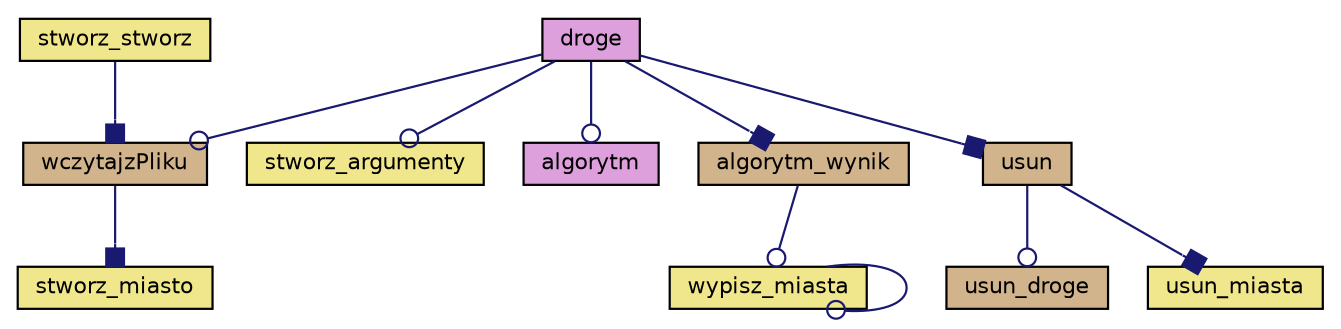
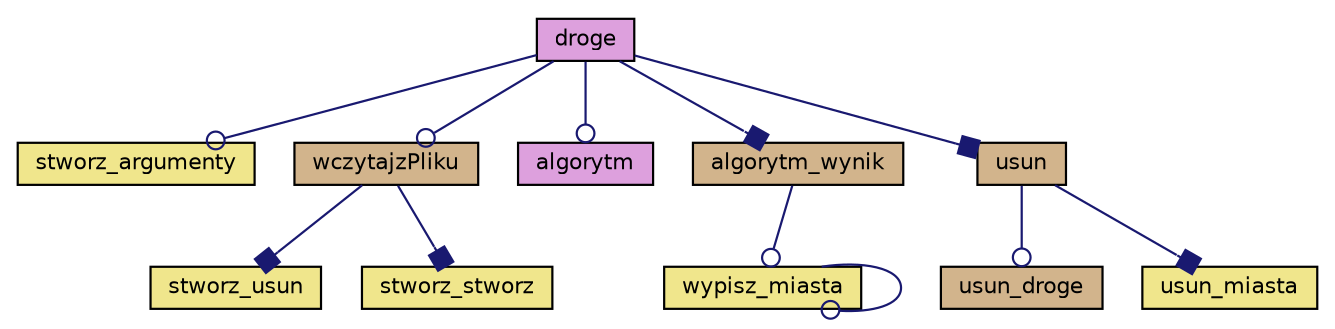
edge "stworz_stworz" -> "wczytajzPliku": reversed
node "stworz_miasto": label "stworz_miasto" -> "stworz_usun"
